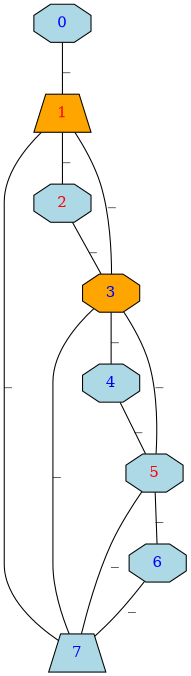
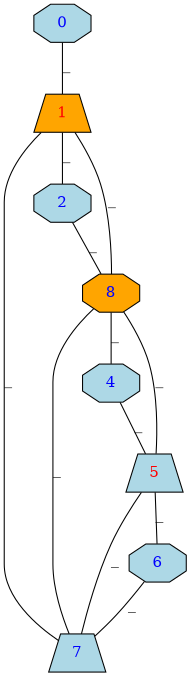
node "2": fontcolor #ff0000ff -> #0000ffff
node "3": label "3" -> "8"
node "5": shape octagon -> trapezium
